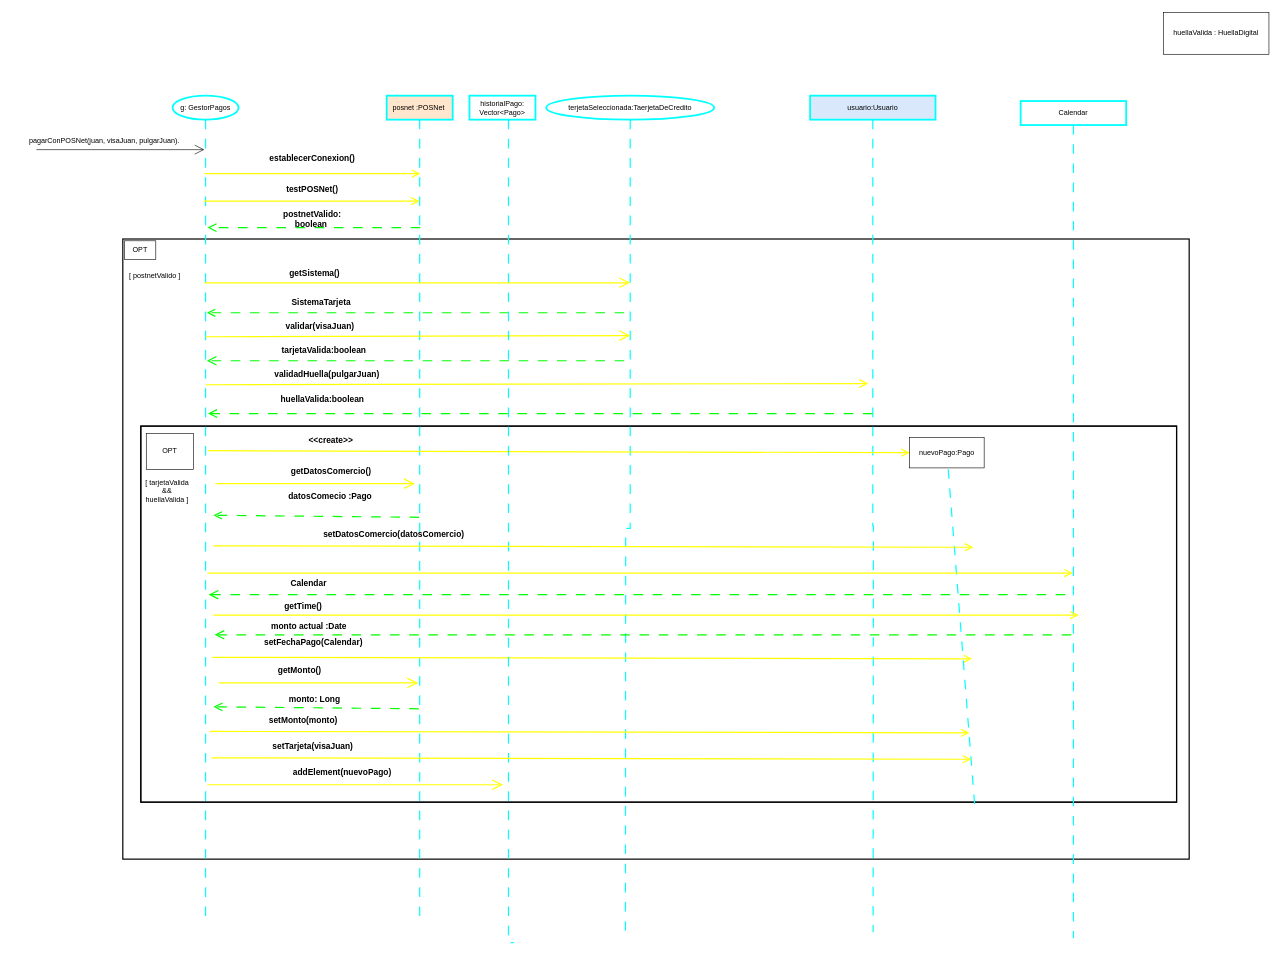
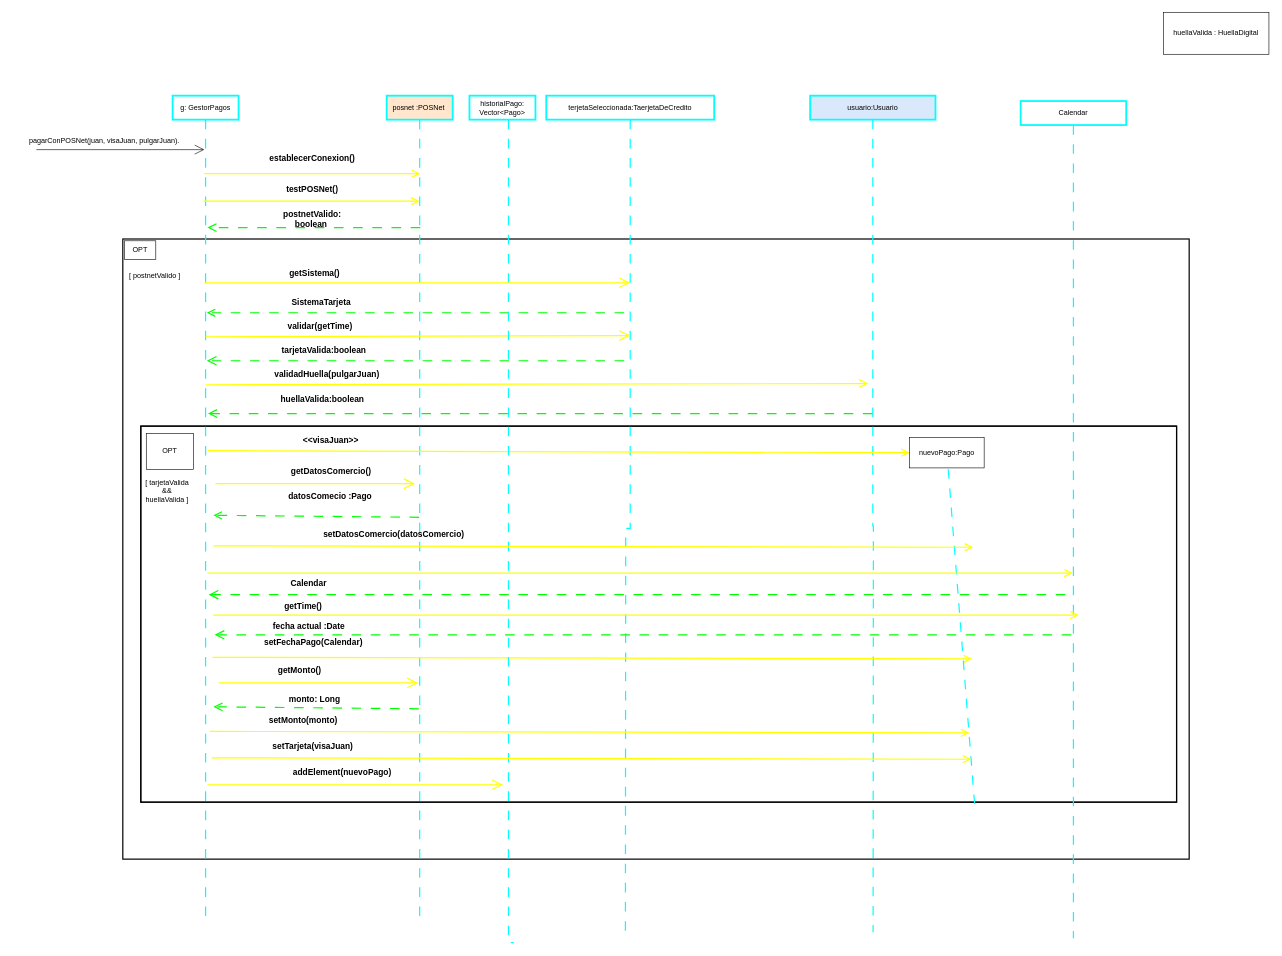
node "g: GestorPagos": shape ellipse -> rectangle
node "terjetaSeleccionada:TaerjetaDeCredito": shape ellipse -> rectangle
node "validar(visaJuan)": label "validar(visaJuan)" -> "validar(getTime)"
node "<<create>>": label "<<create>>" -> "<<visaJuan>>"
node "monto actual :Date": label "monto actual :Date" -> "fecha actual :Date"
